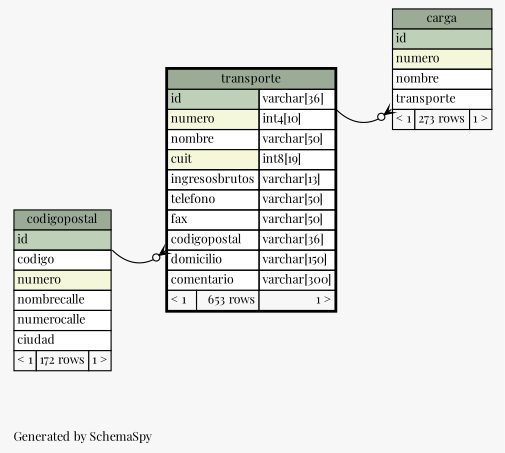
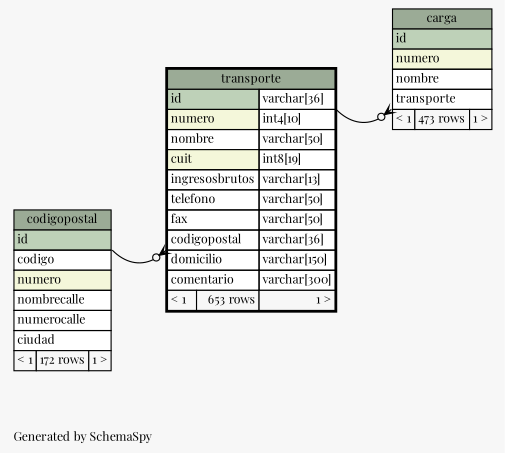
node "carga": text "273 rows" -> "473 rows"
